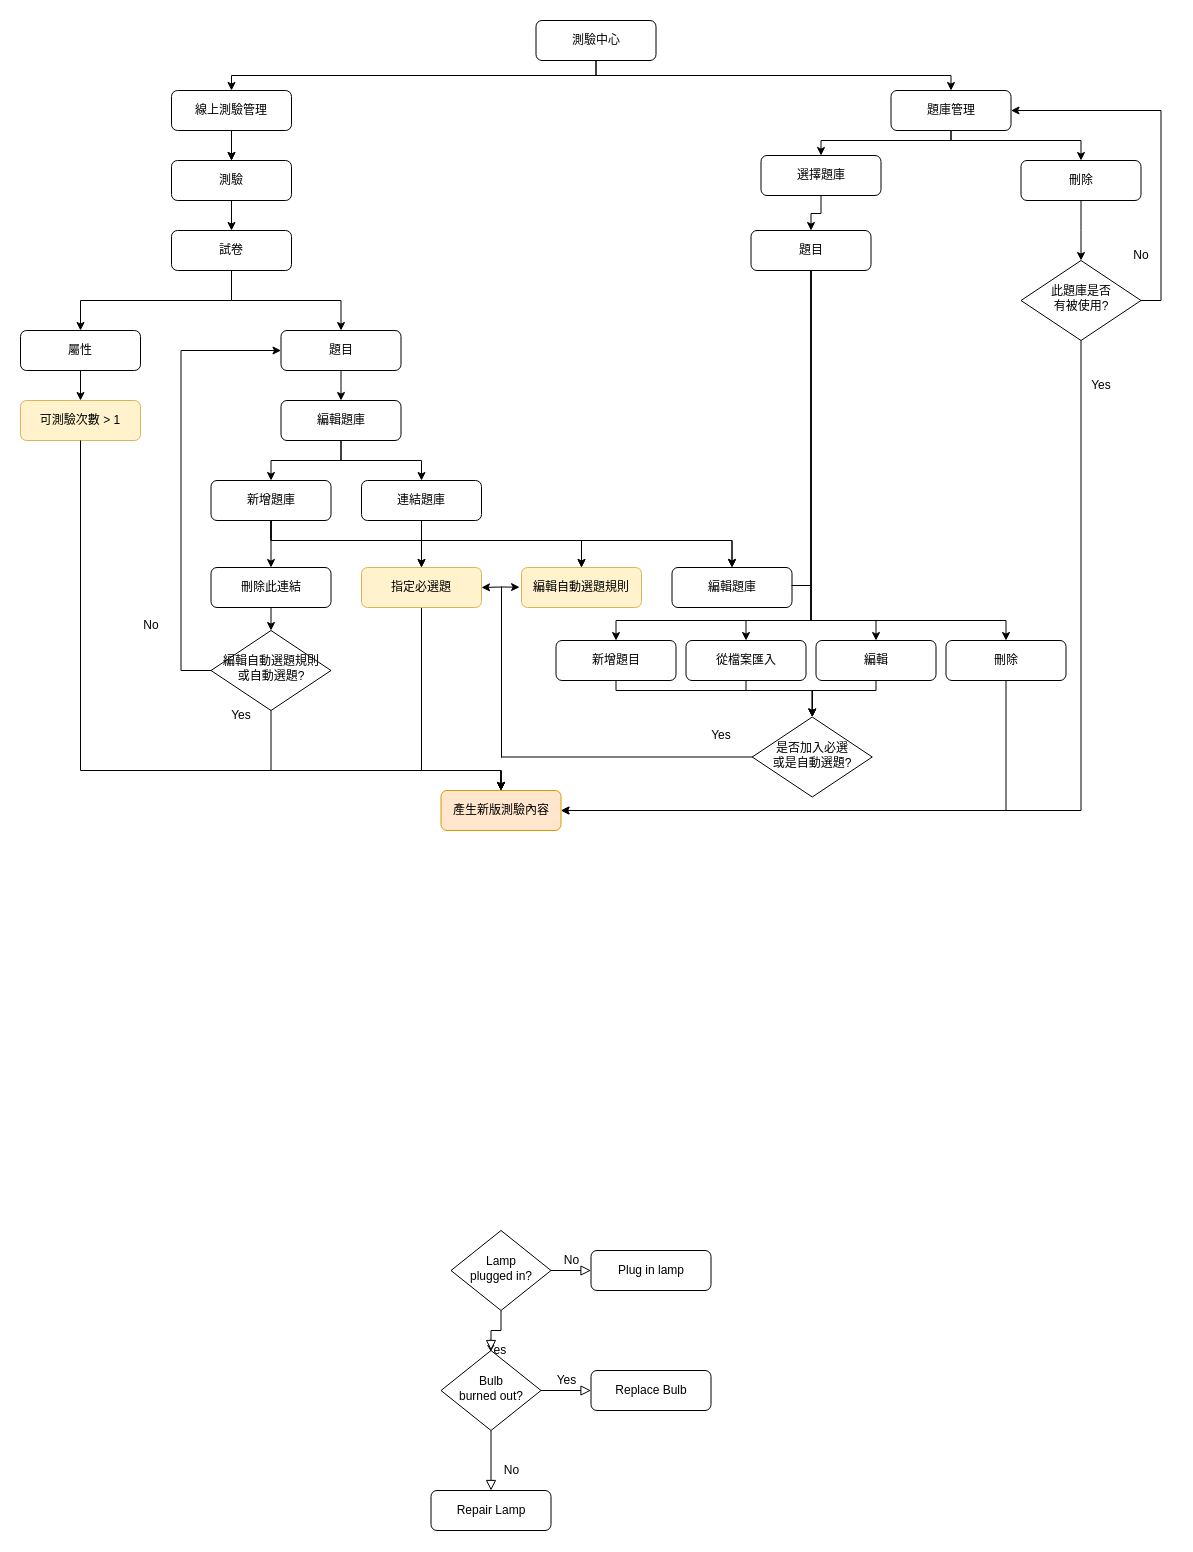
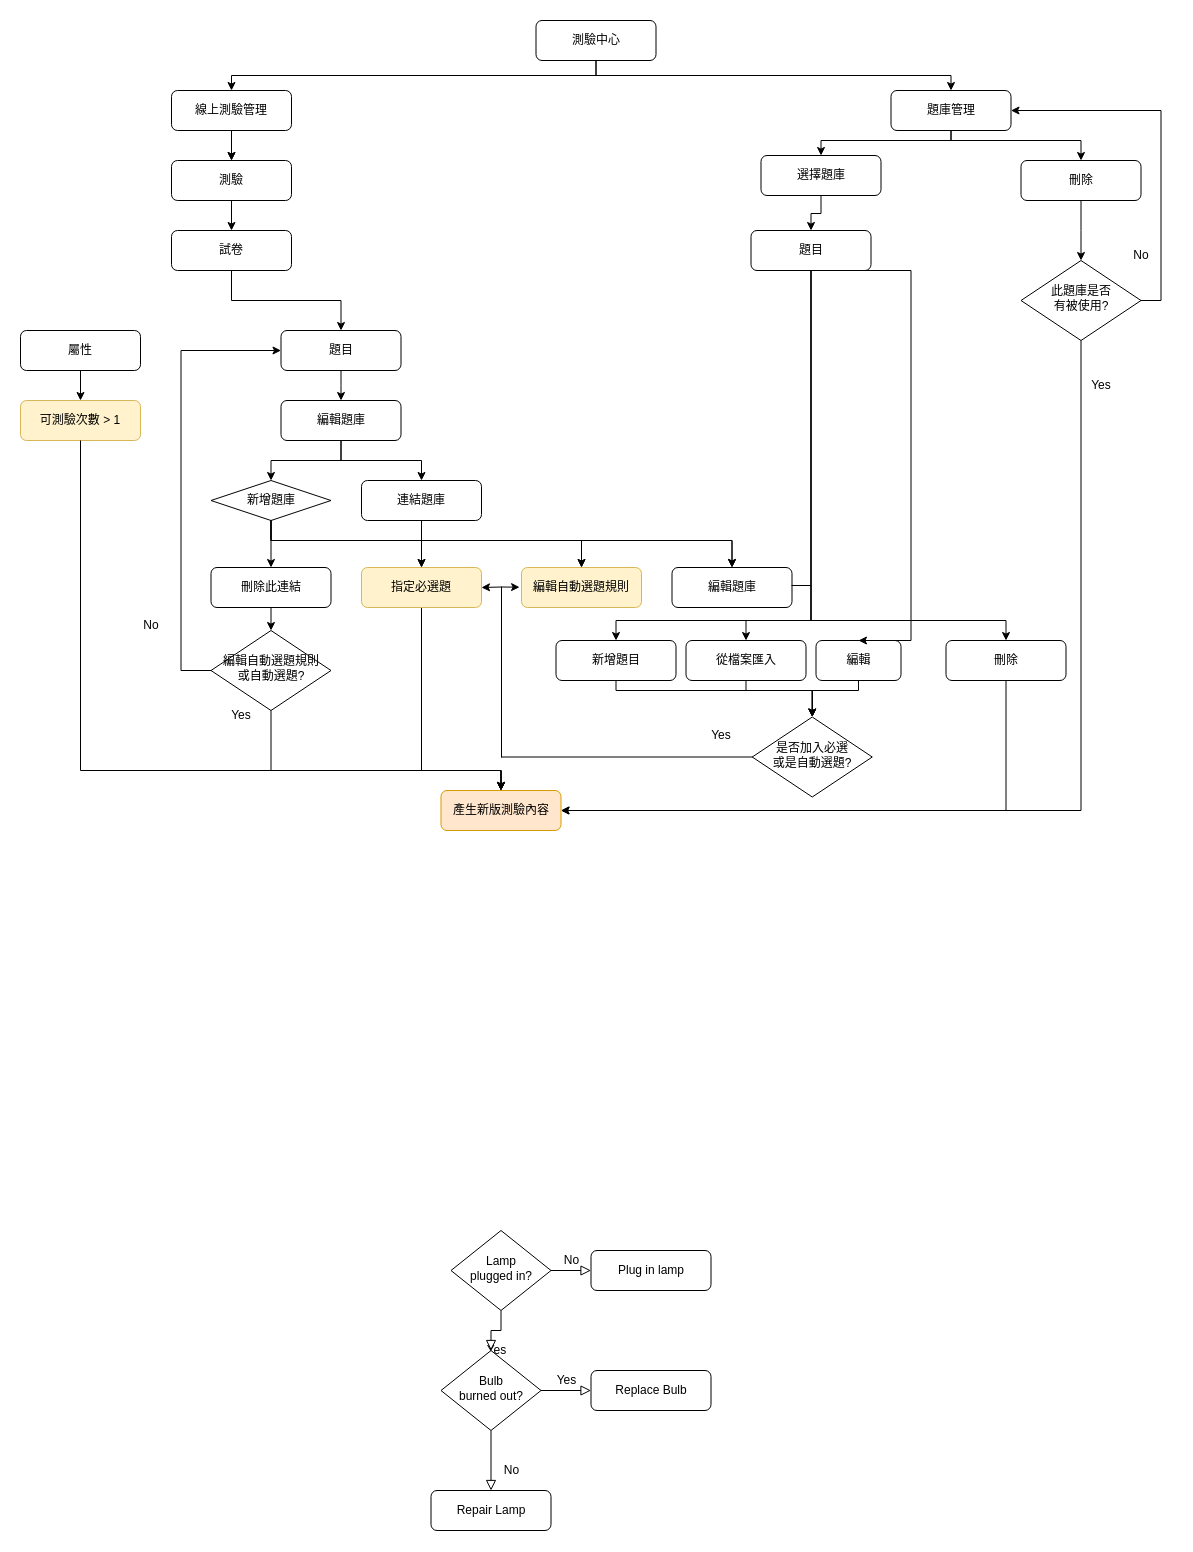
edge "試卷" -> "屬性": removed
node "新增題庫": shape rounded rectangle -> diamond
node "編輯": size 120x40 -> 85x40
